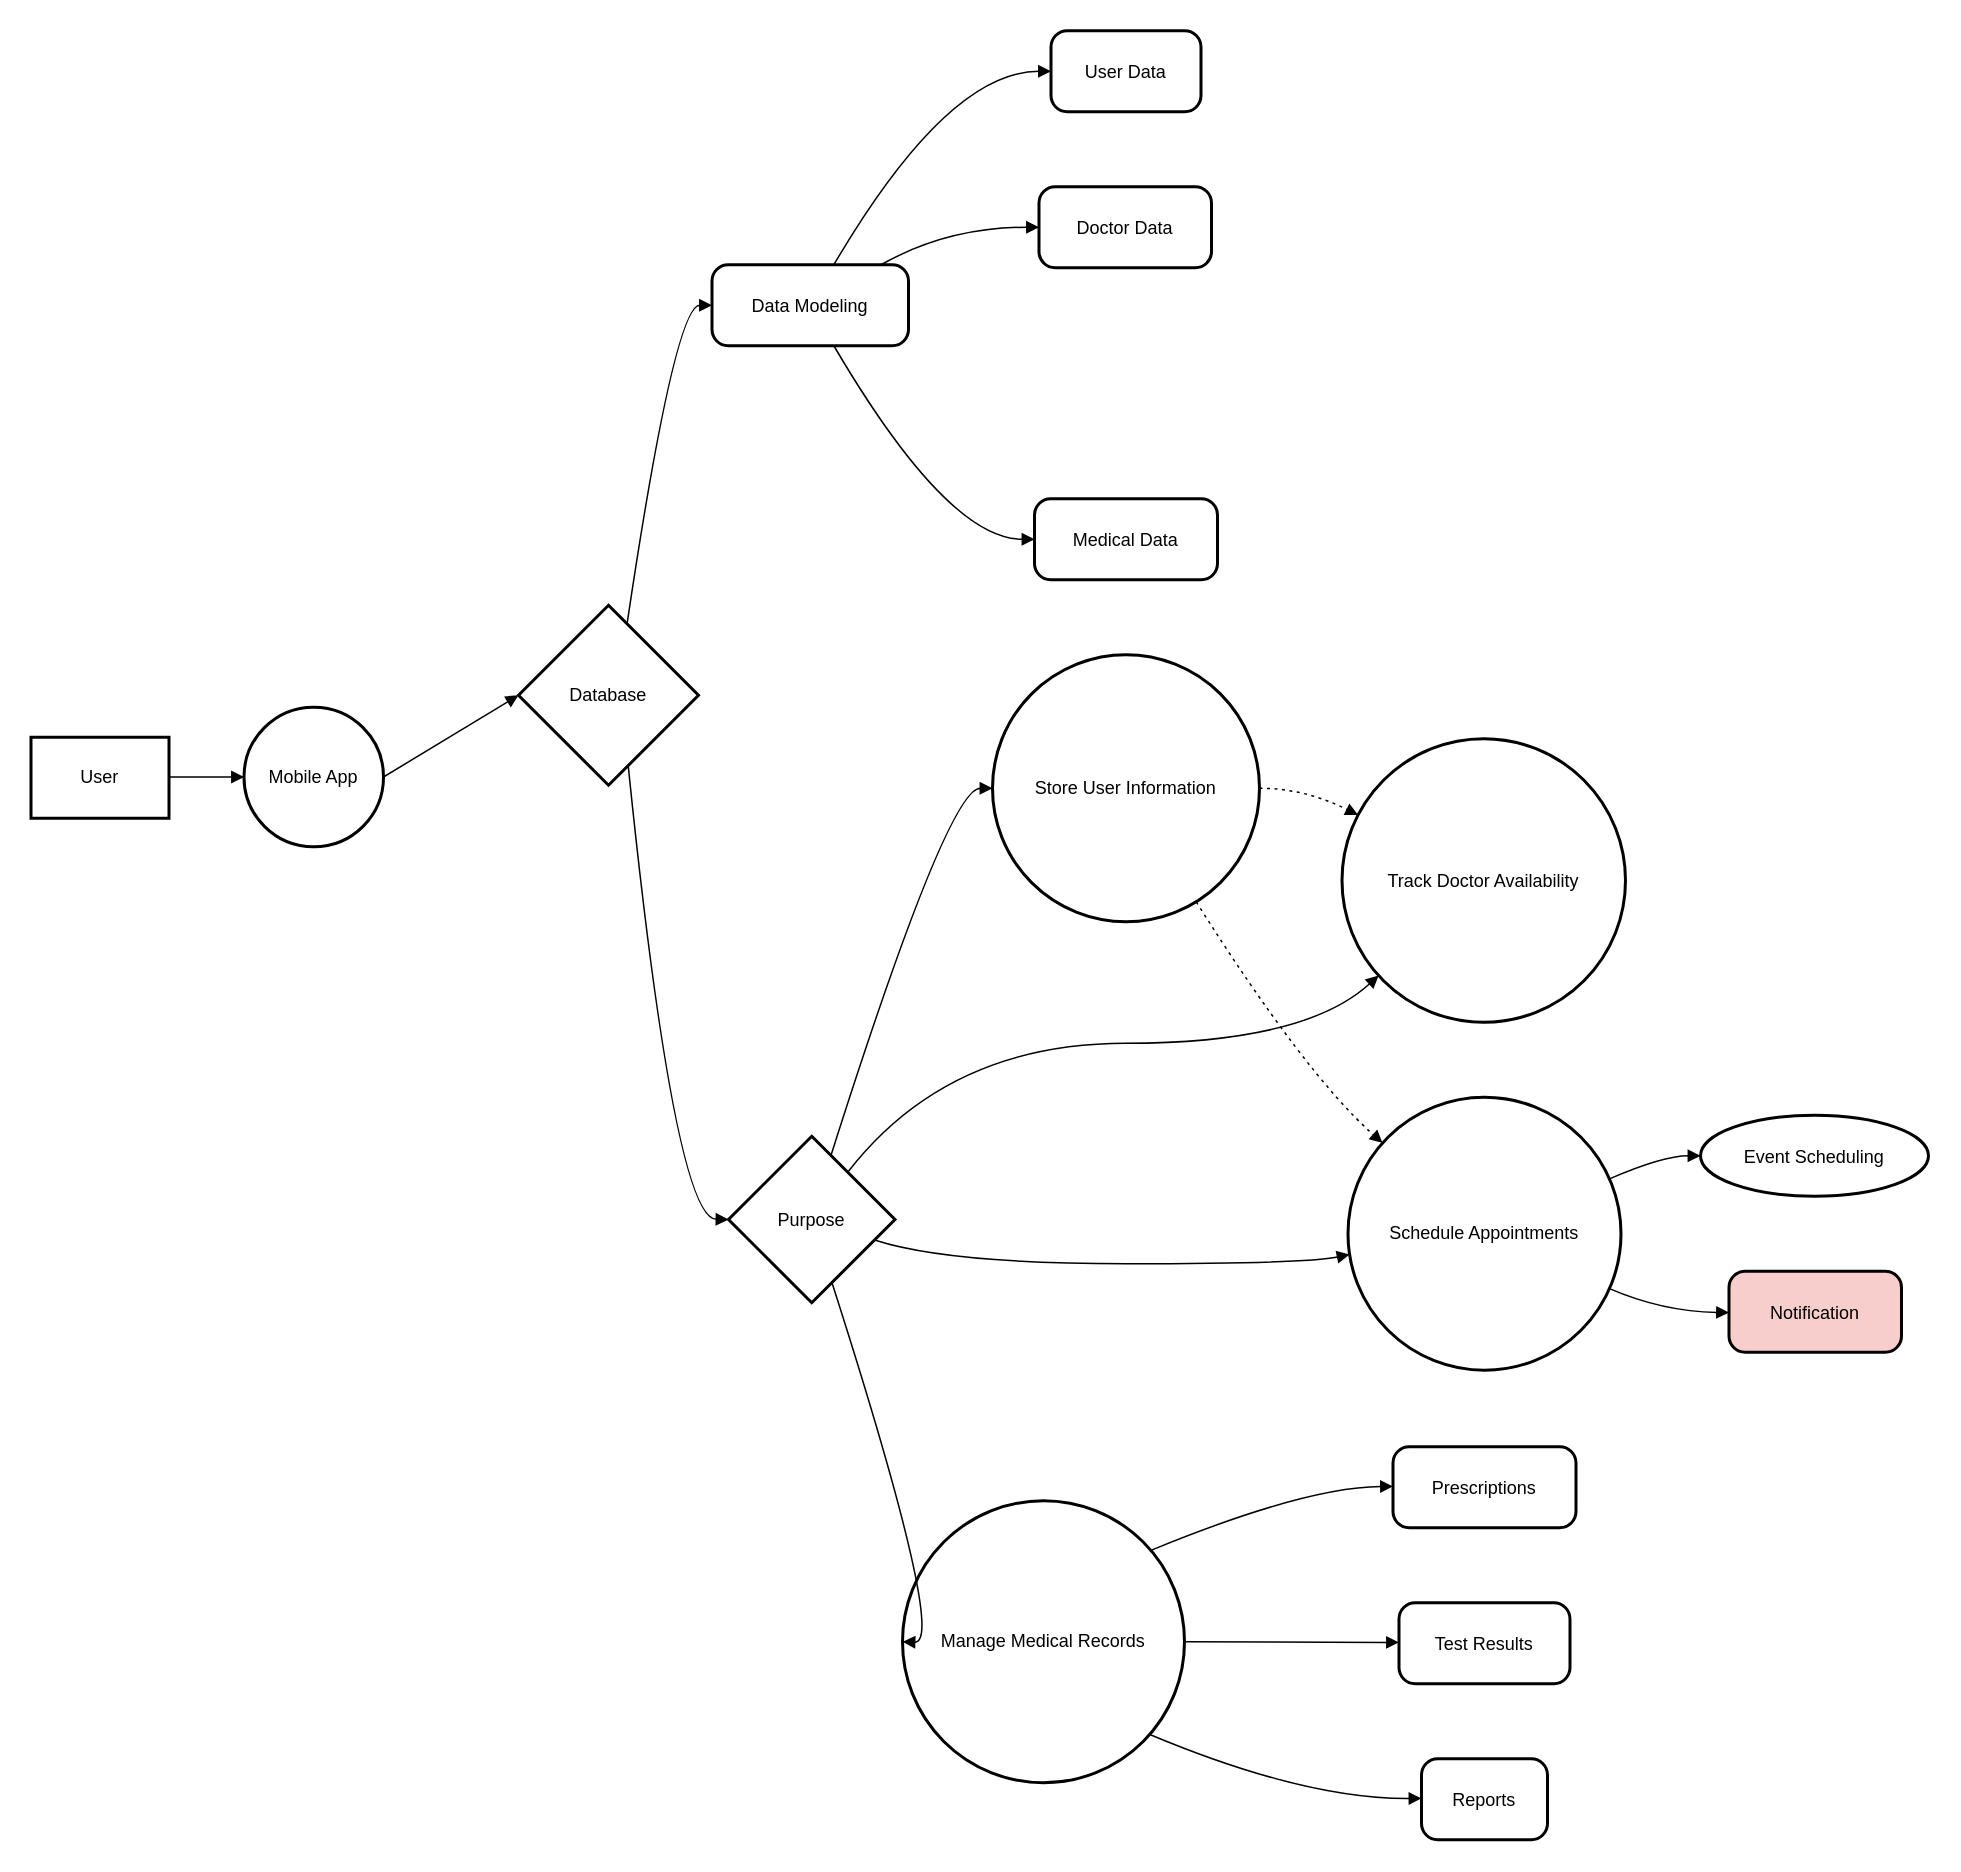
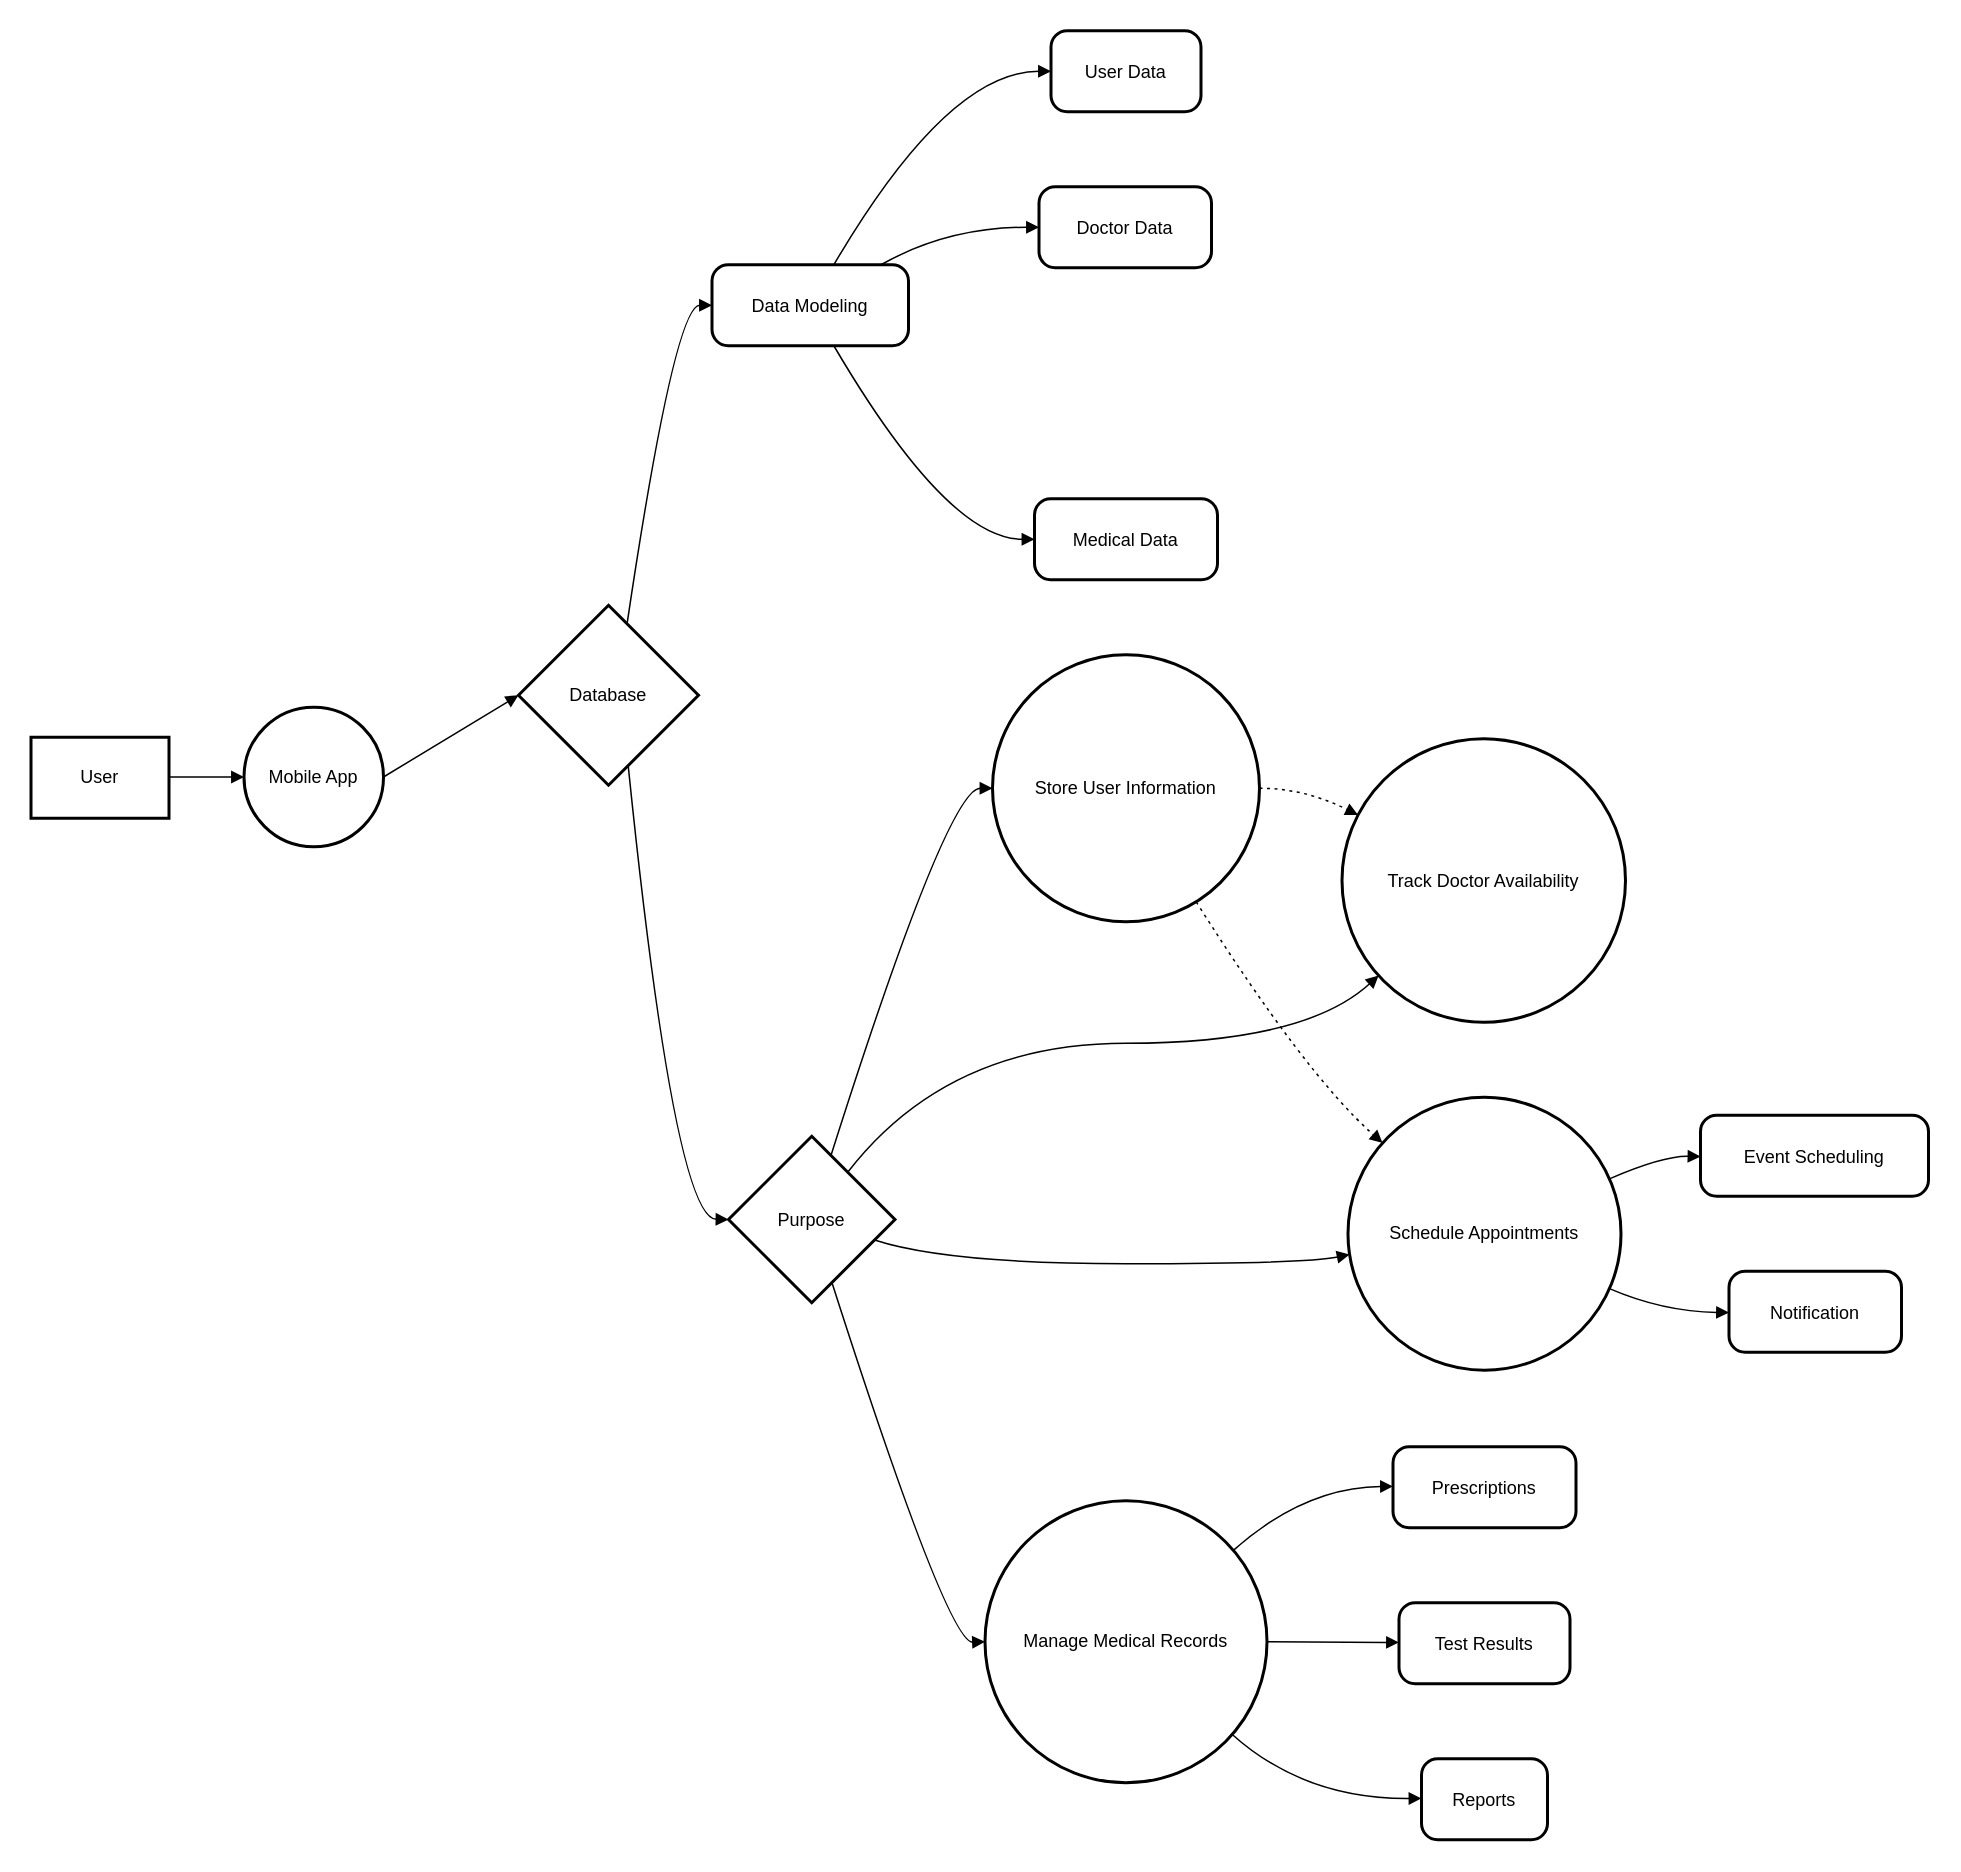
node "Event Scheduling": shape ellipse -> rounded rectangle
node "Notification": fillcolor #f8cecc -> #ffffff
node "Manage Medical Records": moved (1043, 1642) -> (1126, 1642)
